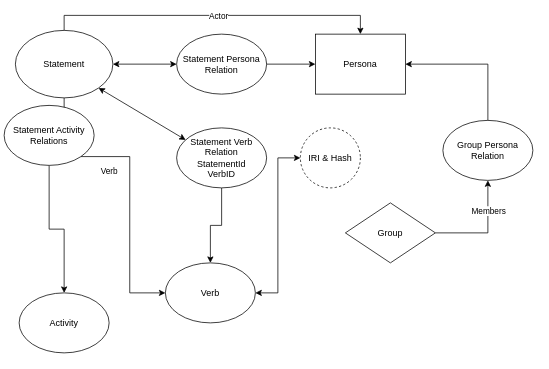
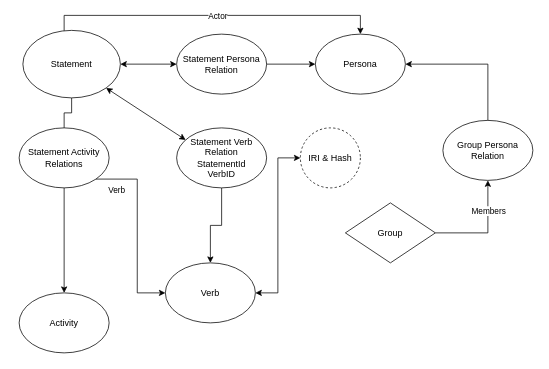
node "Statement": moved (64, 64) -> (72, 64)
node "Persona": shape rectangle -> ellipse
node "Statement Activity Relations": moved (49, 135) -> (64, 158)
